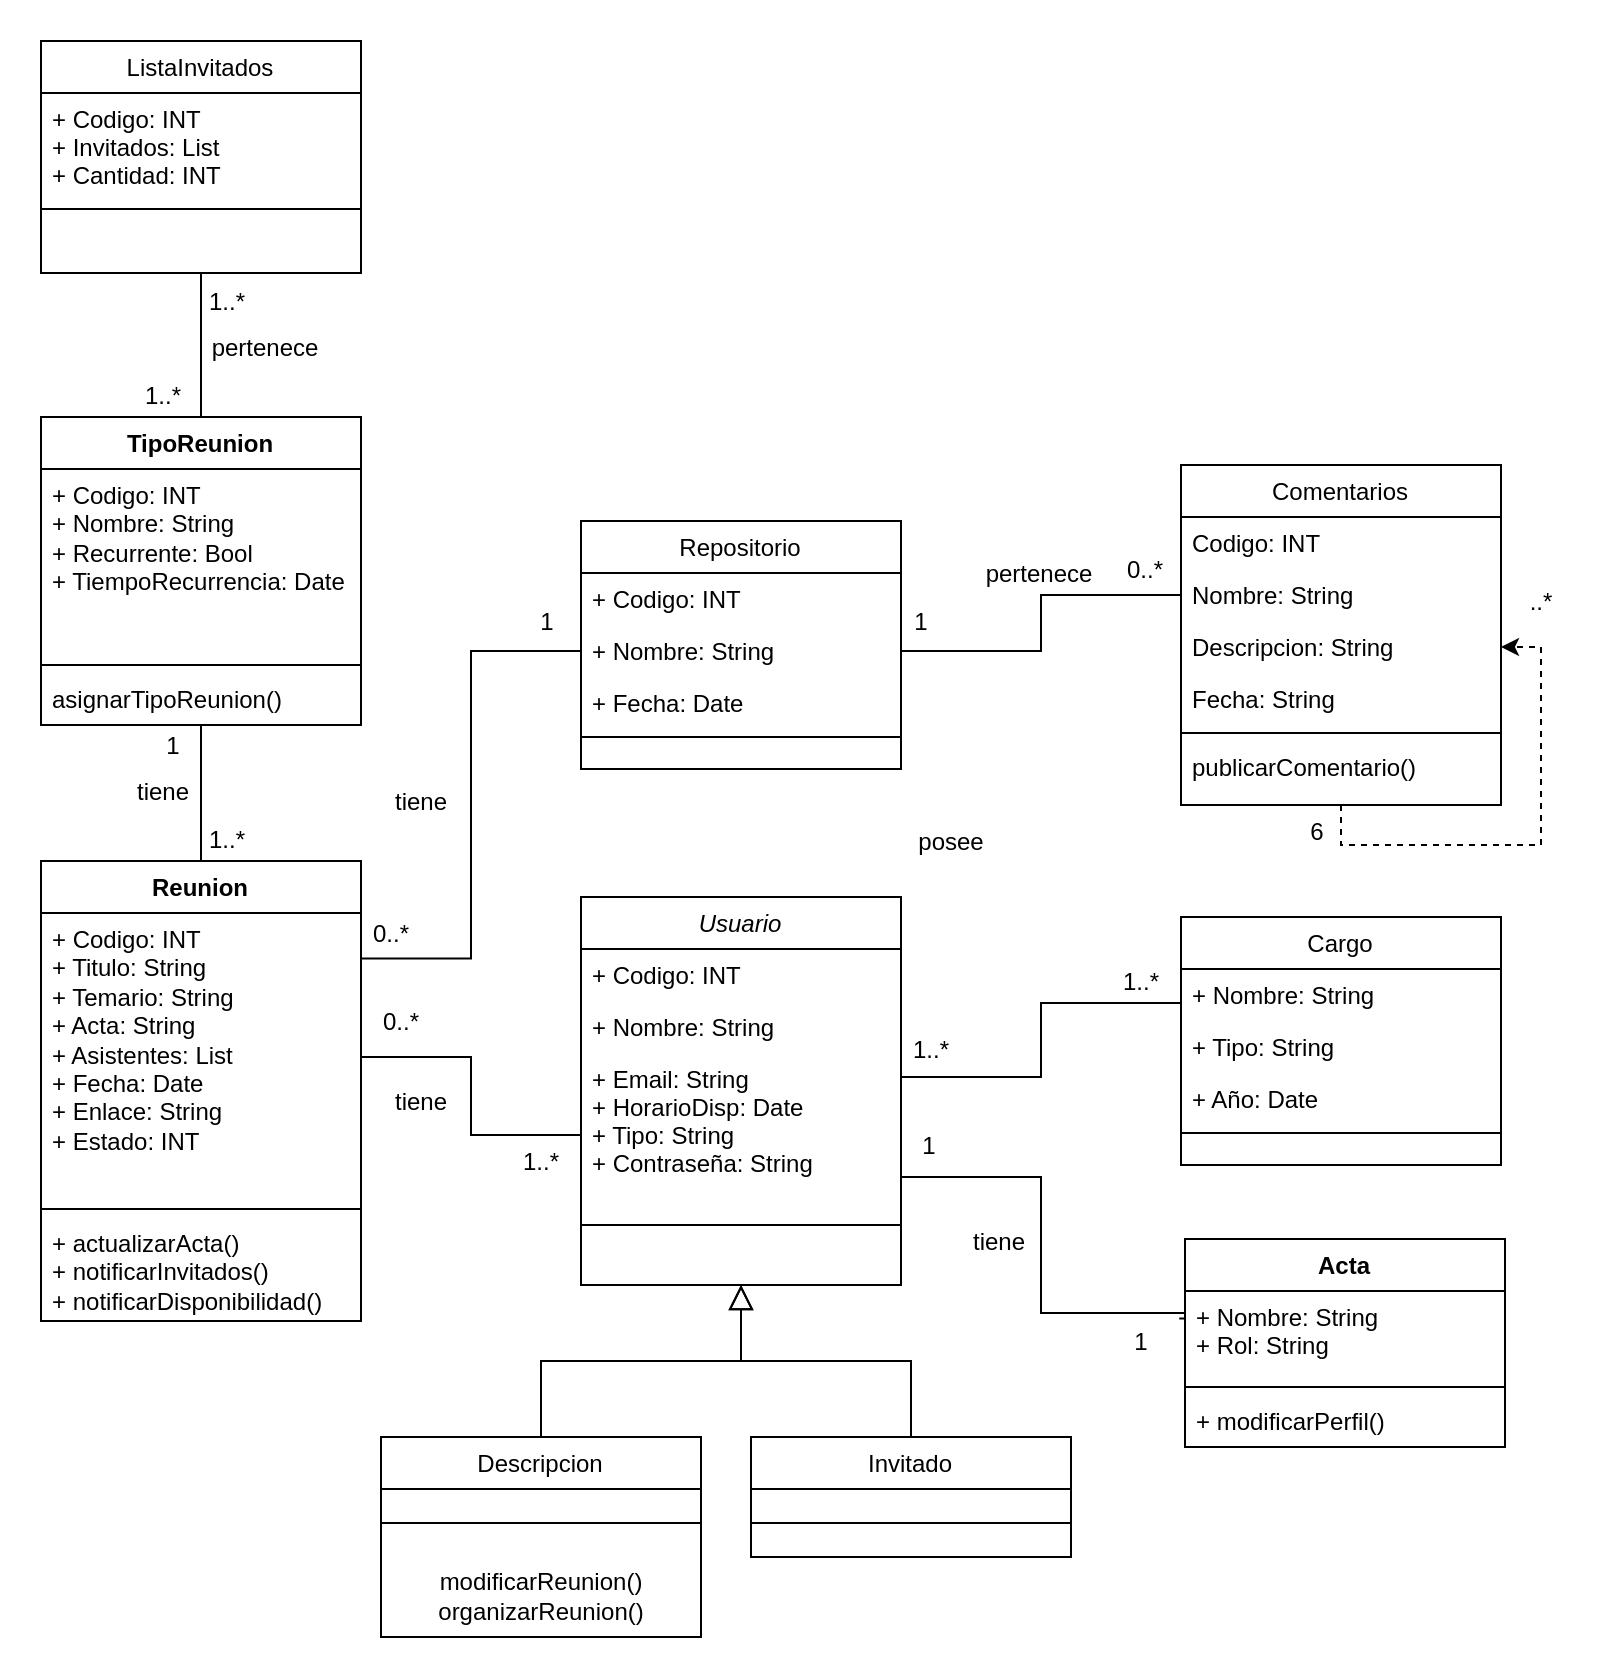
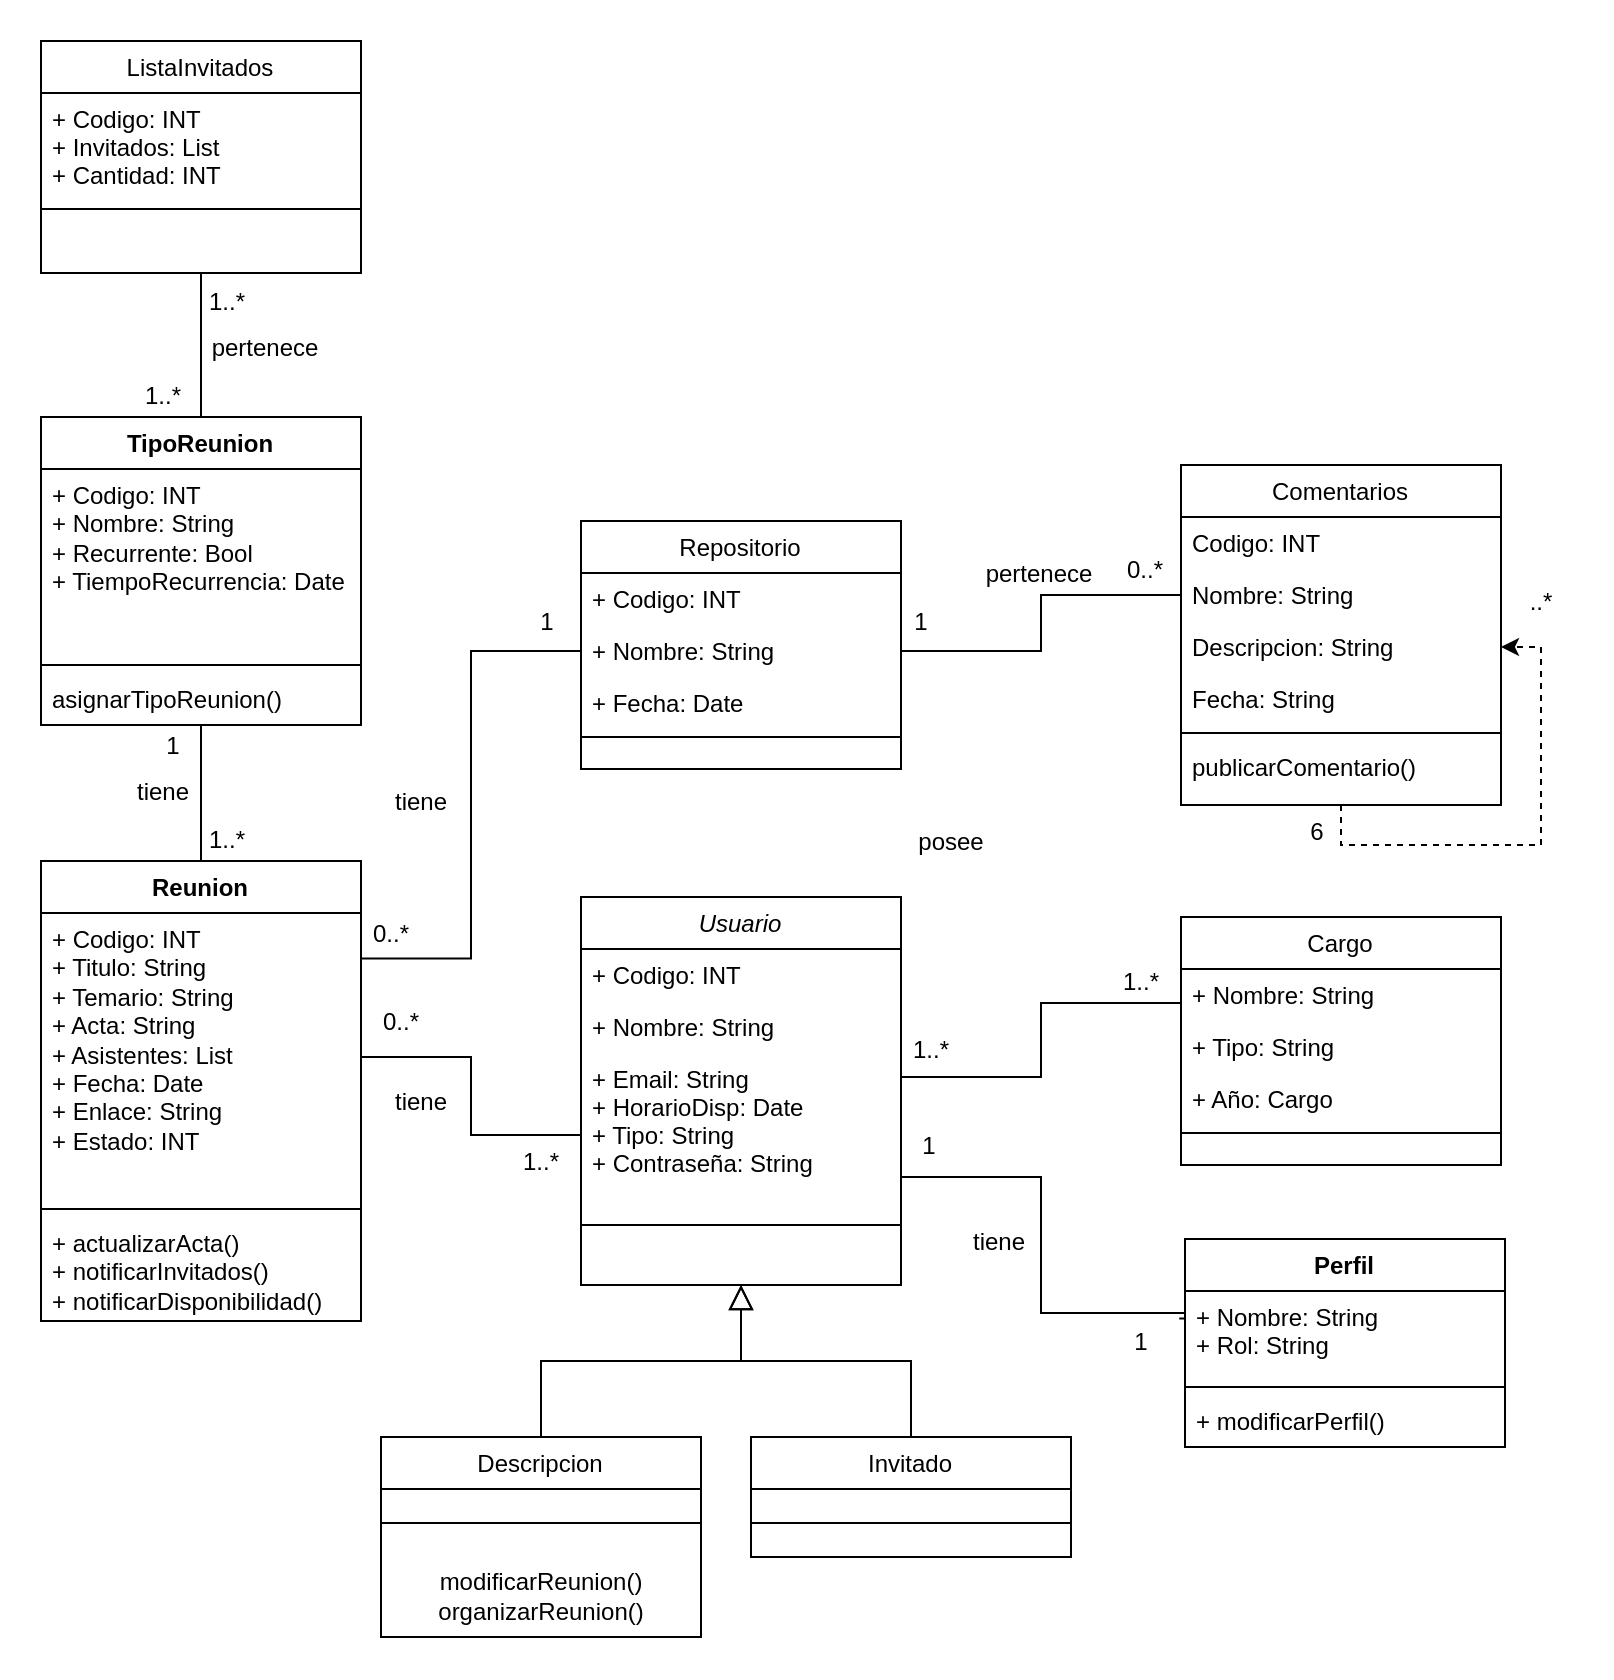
node "+ Año: Date": label "+ Año: Date" -> "+ Año: Cargo"
node "Acta": label "Acta" -> "Perfil"
